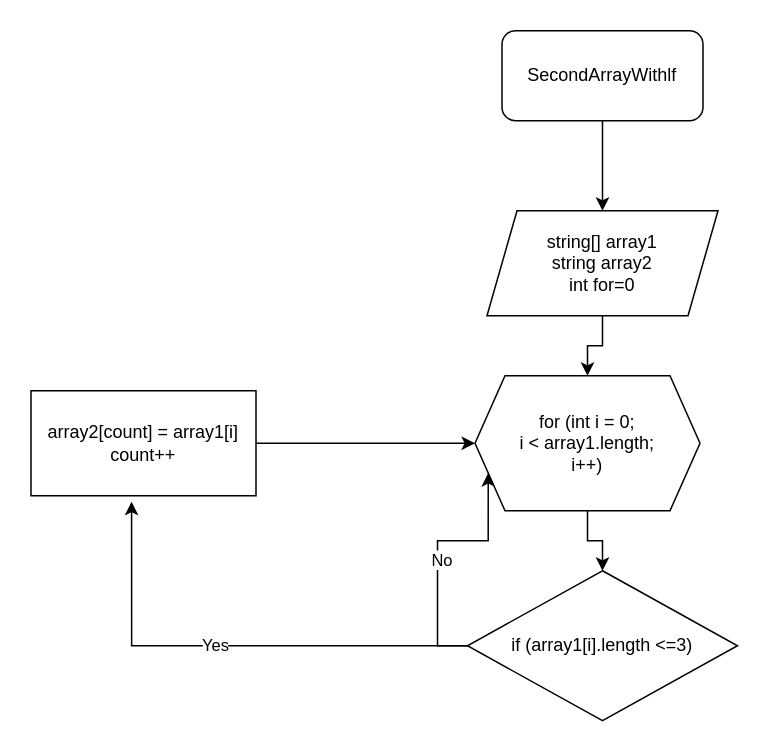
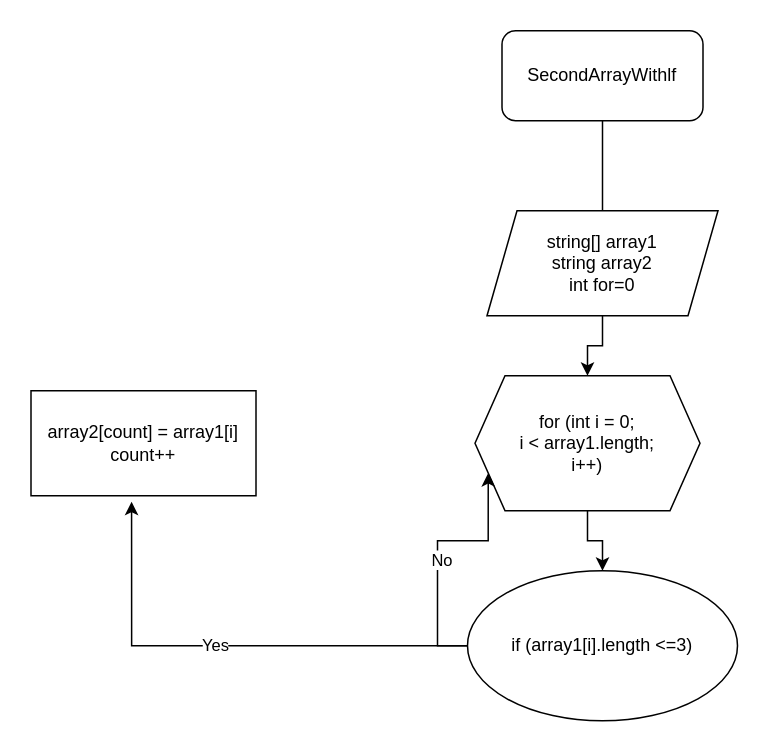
edge "SecondArrayWithlf" -> "string[] array1 string array2 int for=0": arrowhead classic -> none
edge "array2[count] = array1[i] count++" -> "for (int i = 0; i < array1.length; i++)": removed
node "if (array1[i].length <=3)": shape diamond -> ellipse
